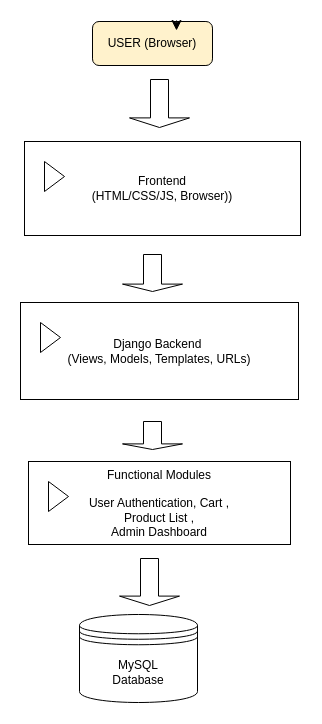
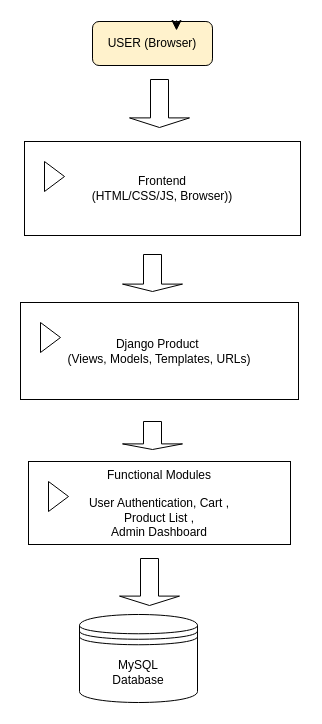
node "Django Backend (Views, Models, Templates, URLs)": label "Django Backend (Views, Models, Templates, URLs)" -> "Django Product (Views, Models, Templates, URLs)"
